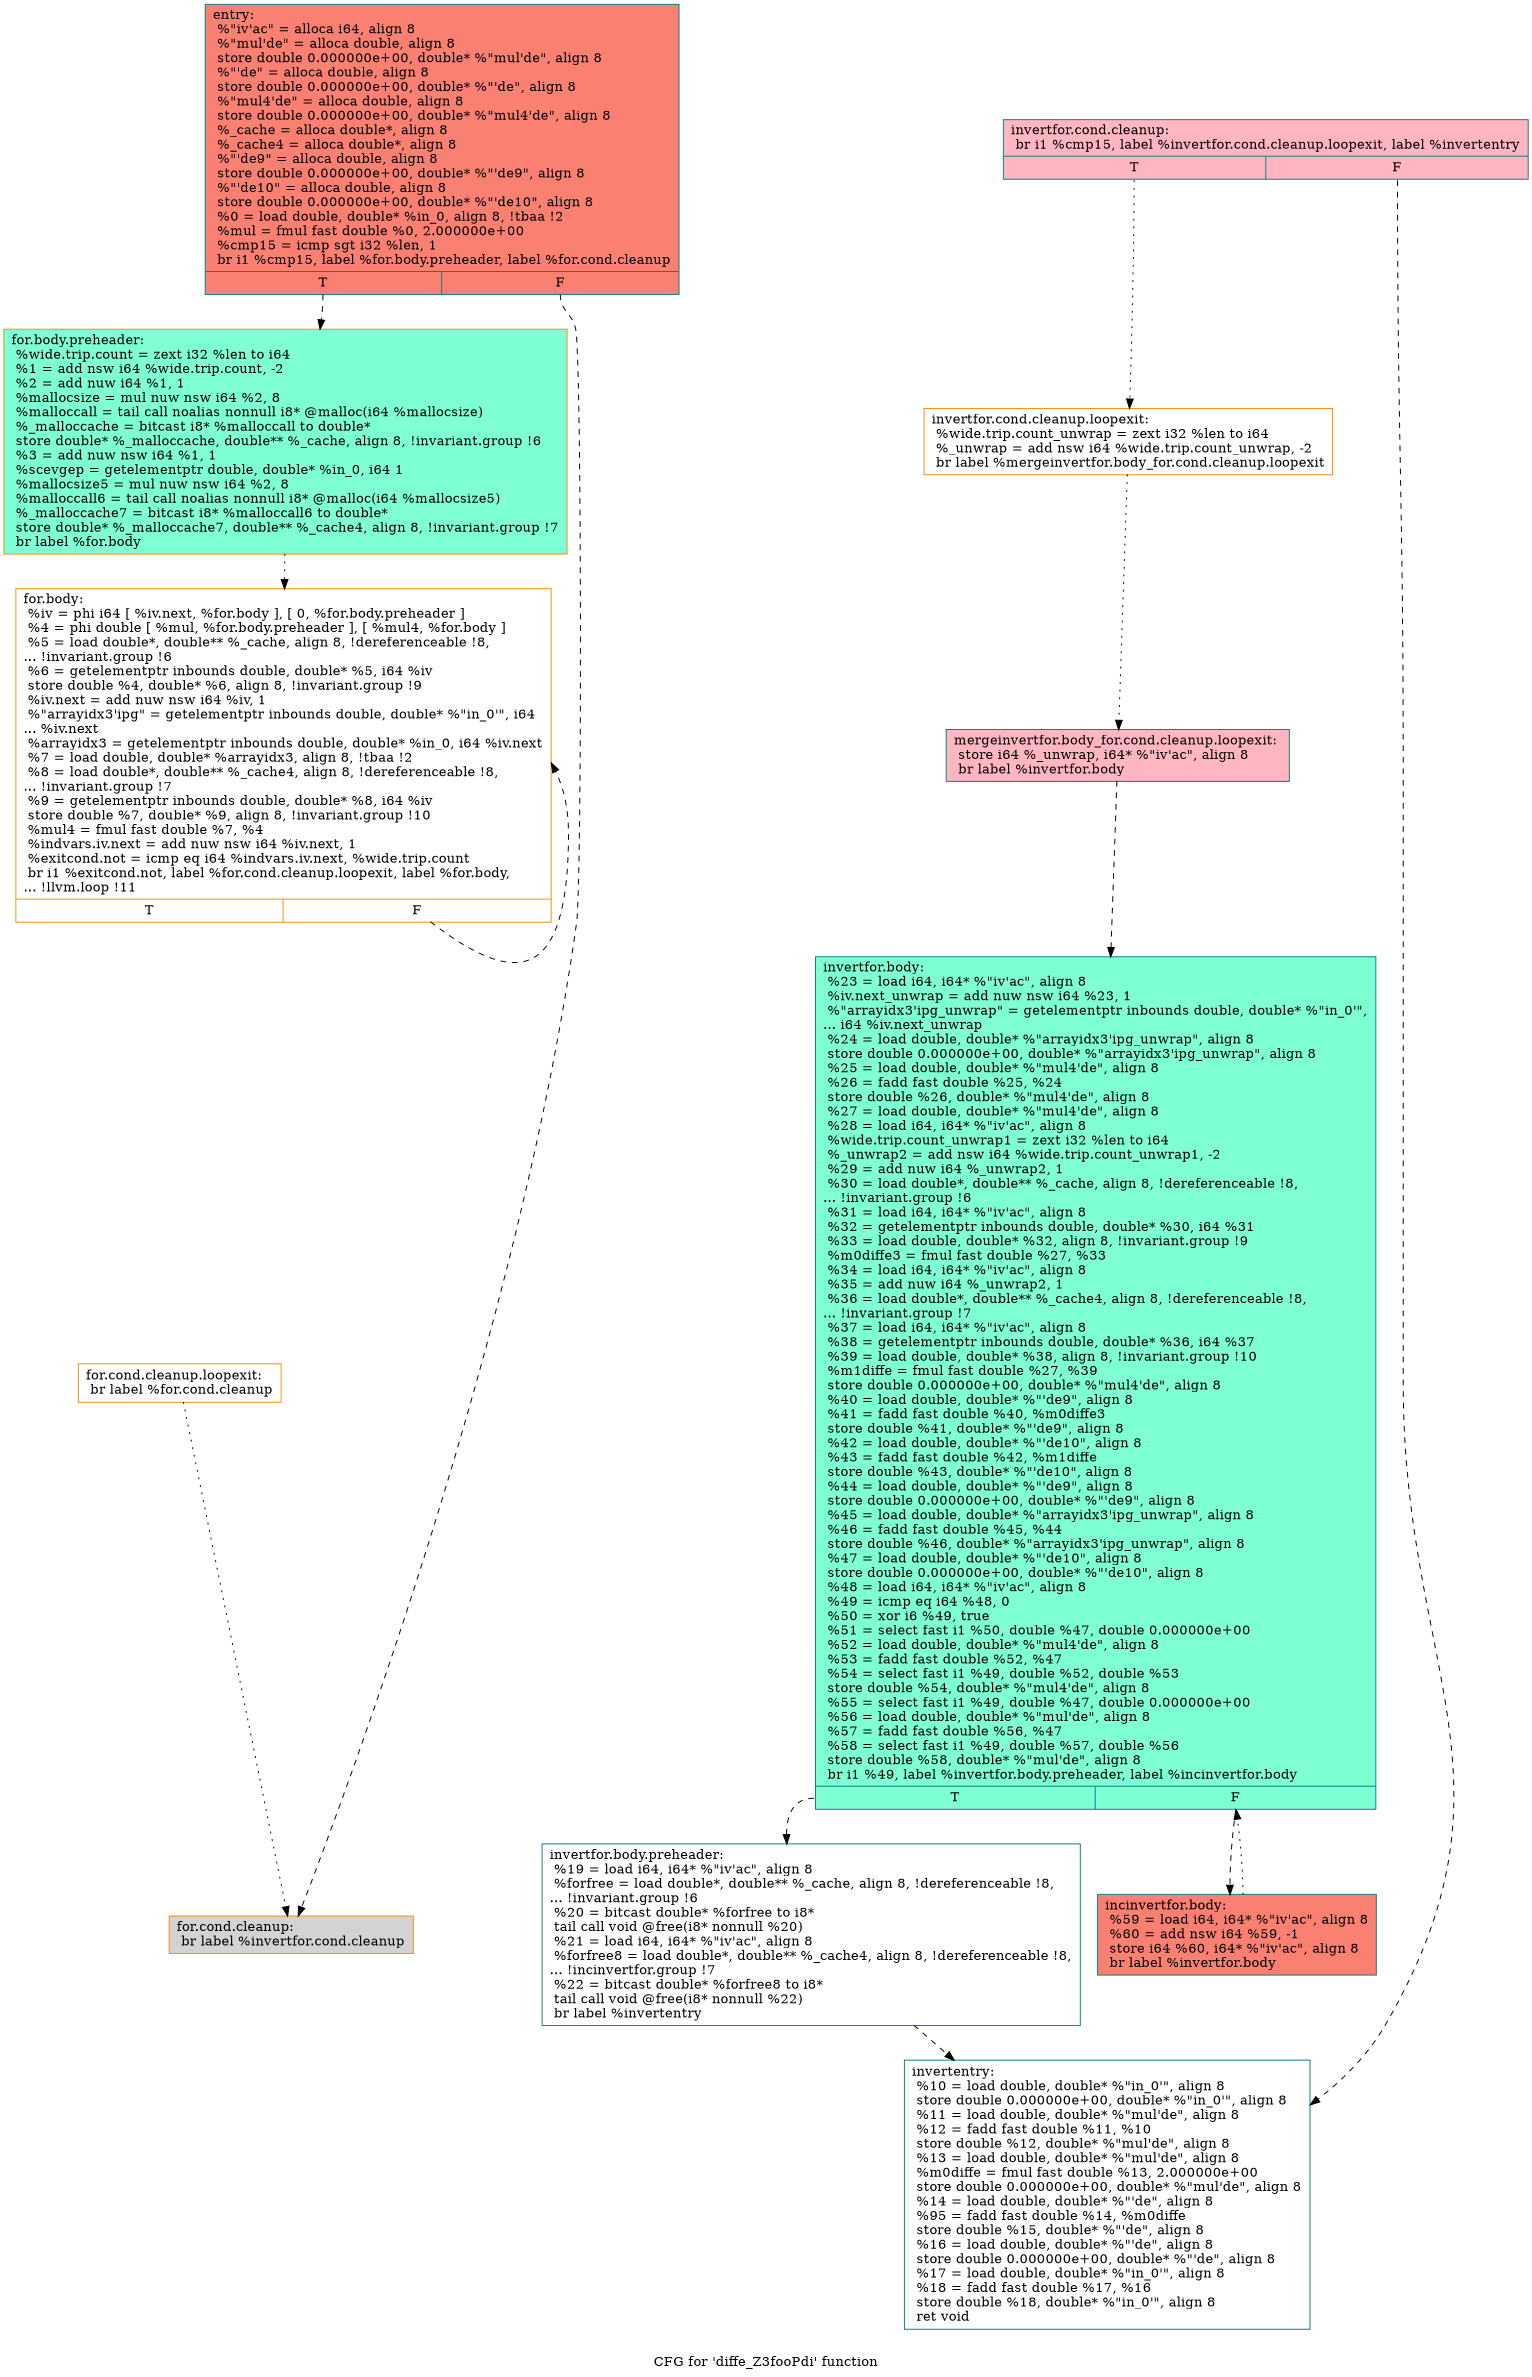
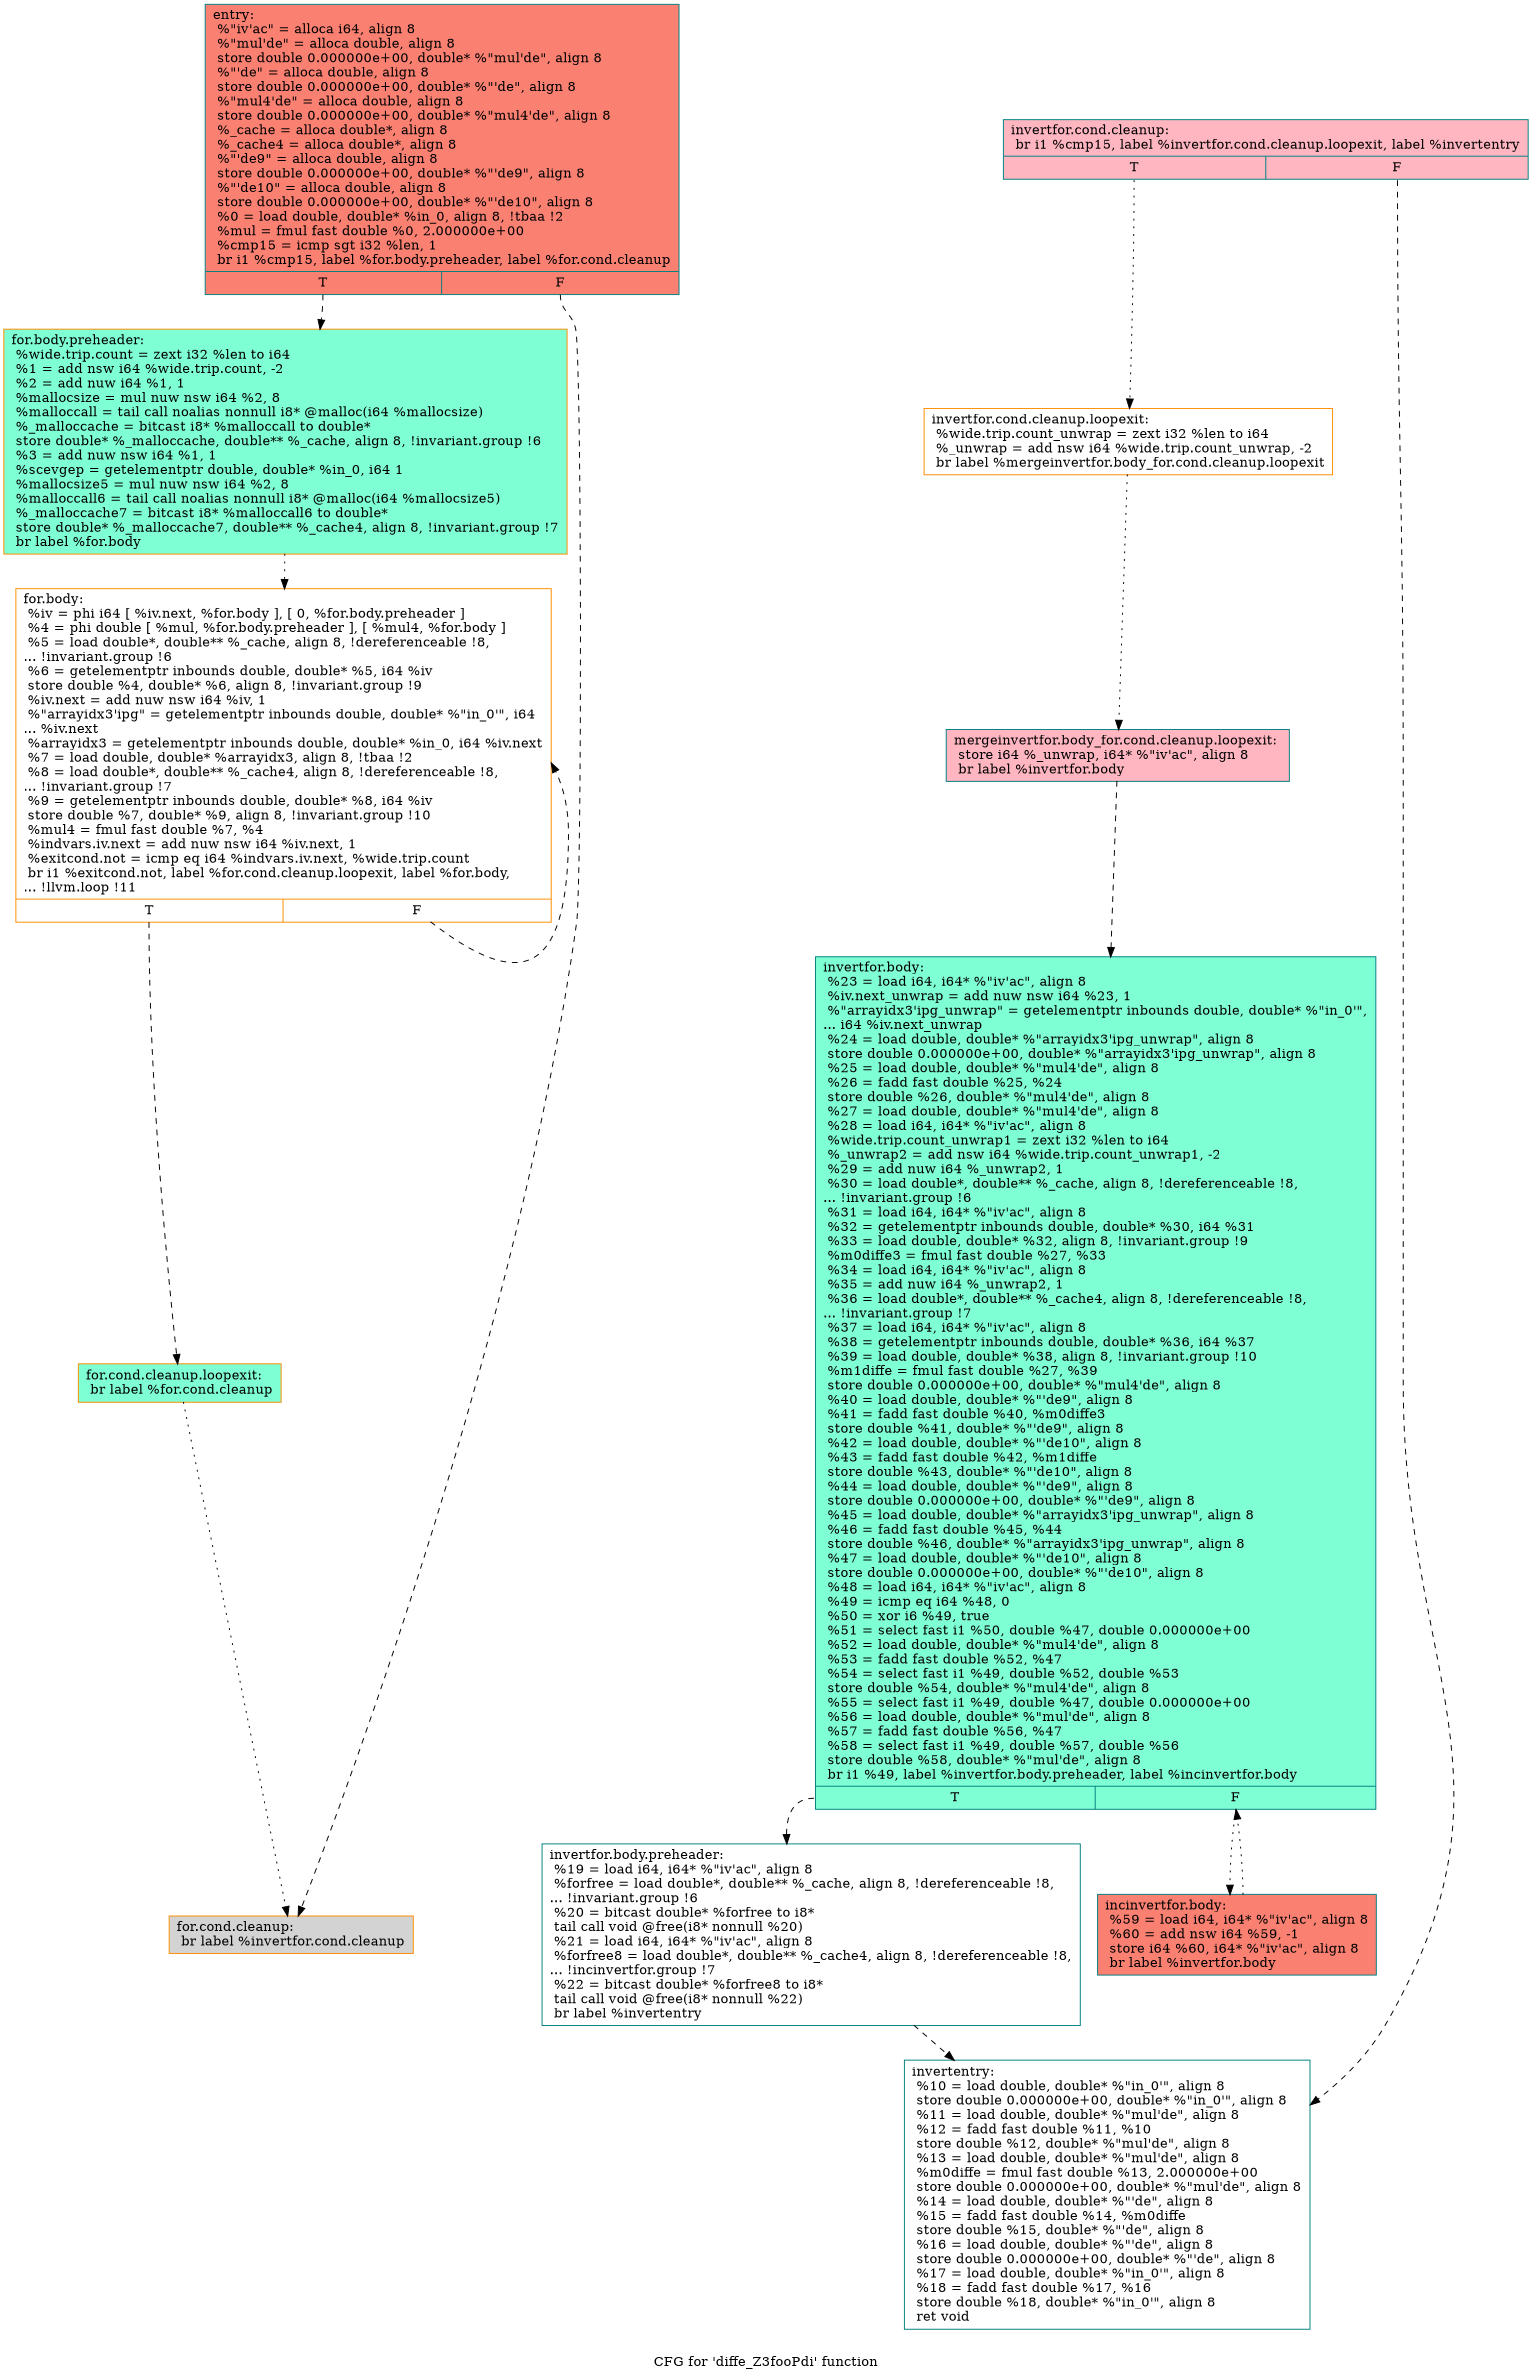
edge "for.body:" -> "for.cond.cleanup.loopexit:": added
node "for.cond.cleanup.loopexit:": fillcolor white -> aquamarine
edge "invertfor.body:" -> "incinvertfor.body:": style dashed -> dotted
node "invertentry:": text "%95 = fadd fast double %14, %m0diffe" -> "%15 = fadd fast double %14, %m0diffe"
